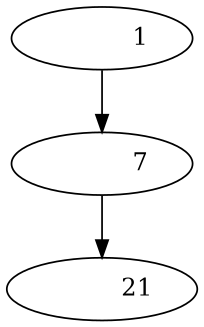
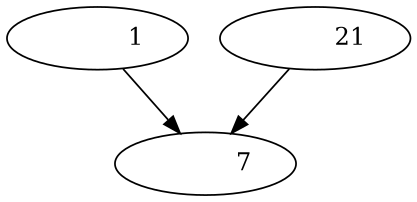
edge "7" -> "21": reversed
